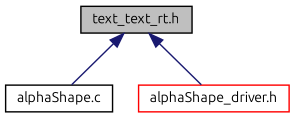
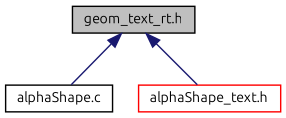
node "text_text_rt.h": label "text_text_rt.h" -> "geom_text_rt.h"
node "alphaShape_driver.h": label "alphaShape_driver.h" -> "alphaShape_text.h"
